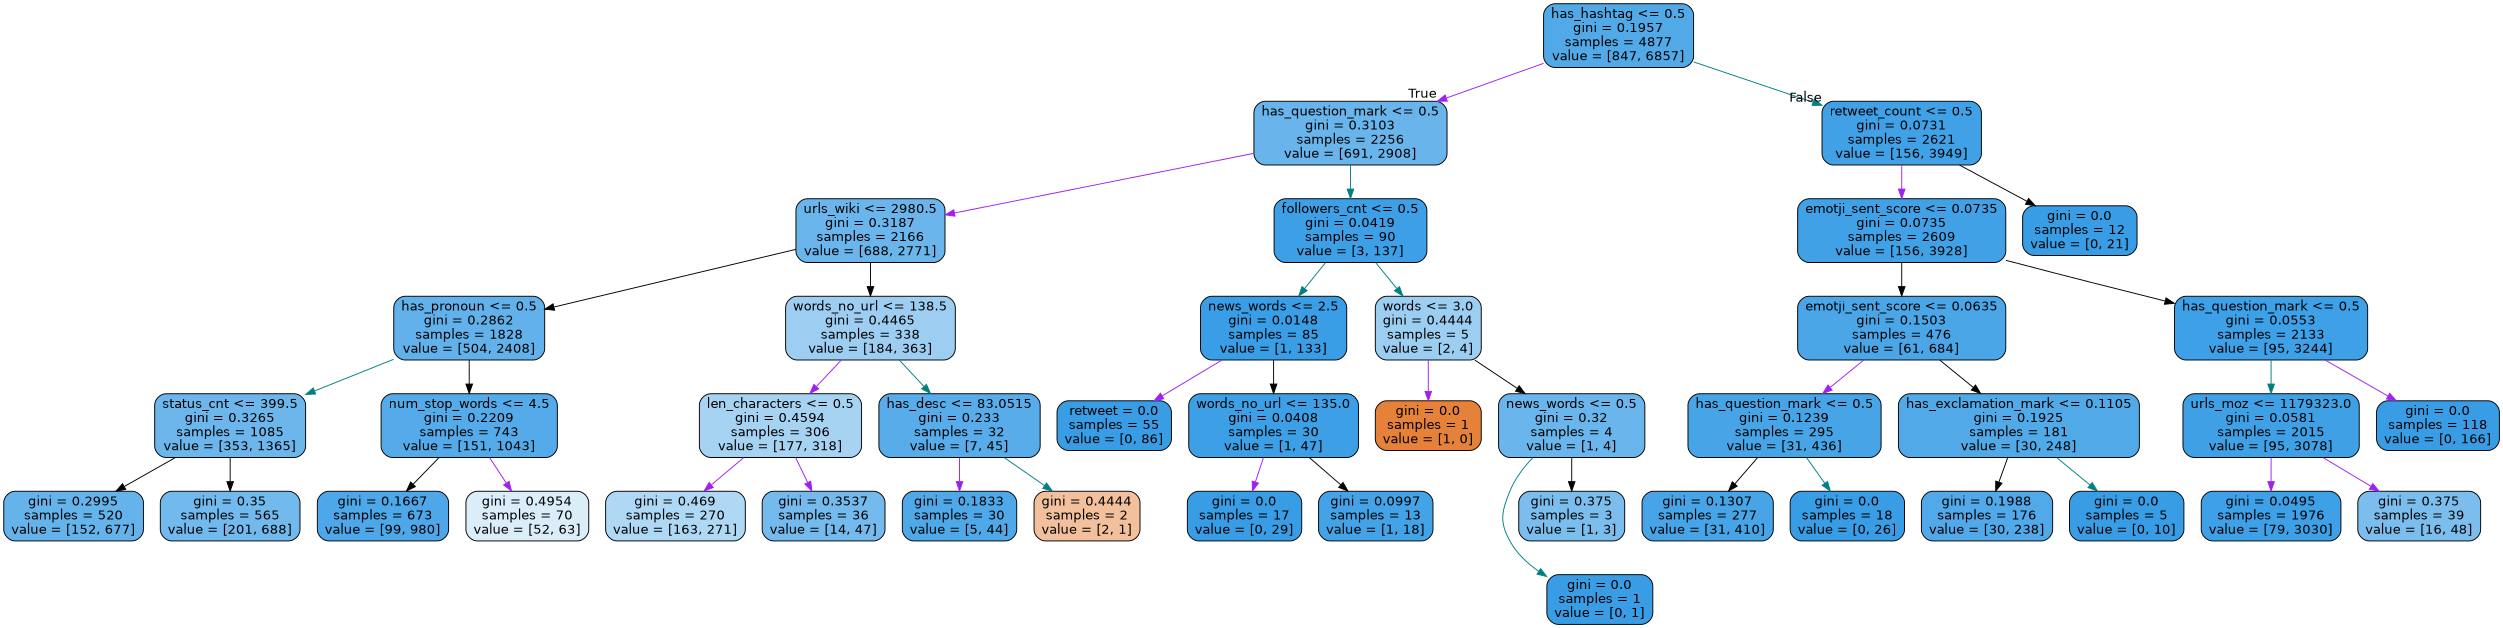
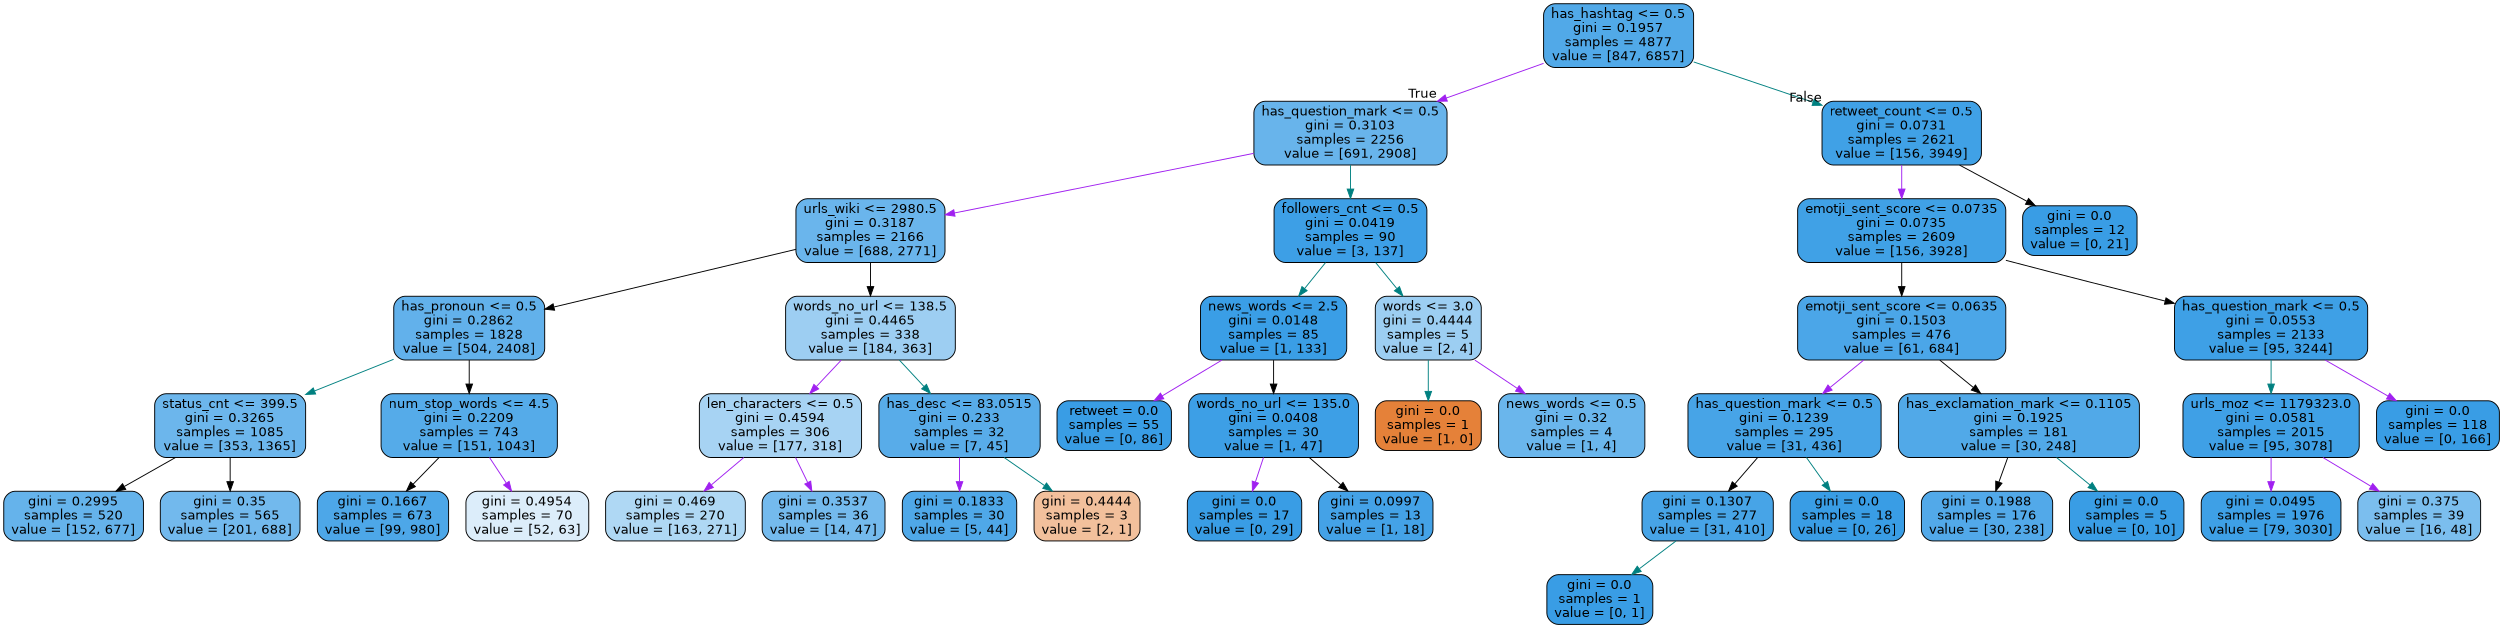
edge "words <= 3.0 gini = 0.4444 samples = 5 value = [2, 4]" -> "news_words <= 0.5 gini = 0.32 samples = 4 value = [1, 4]": color black -> purple
edge "words <= 3.0 gini = 0.4444 samples = 5 value = [2, 4]" -> "gini = 0.0 samples = 1 value = [1, 0]": color purple -> teal
node "gini = 0.4444 samples = 2 value = [2, 1]": label "gini = 0.4444 samples = 2 value = [2, 1]" -> "gini = 0.4444 samples = 3 value = [2, 1]"
node "gini = 0.375 samples = 3 value = [1, 3]": removed
edge "news_words <= 0.5 gini = 0.32 samples = 4 value = [1, 4]" -> "gini = 0.0 samples = 1 value = [0, 1]": now "gini = 0.1307 samples = 277 value = [31, 410]" -> "gini = 0.0 samples = 1 value = [0, 1]"
